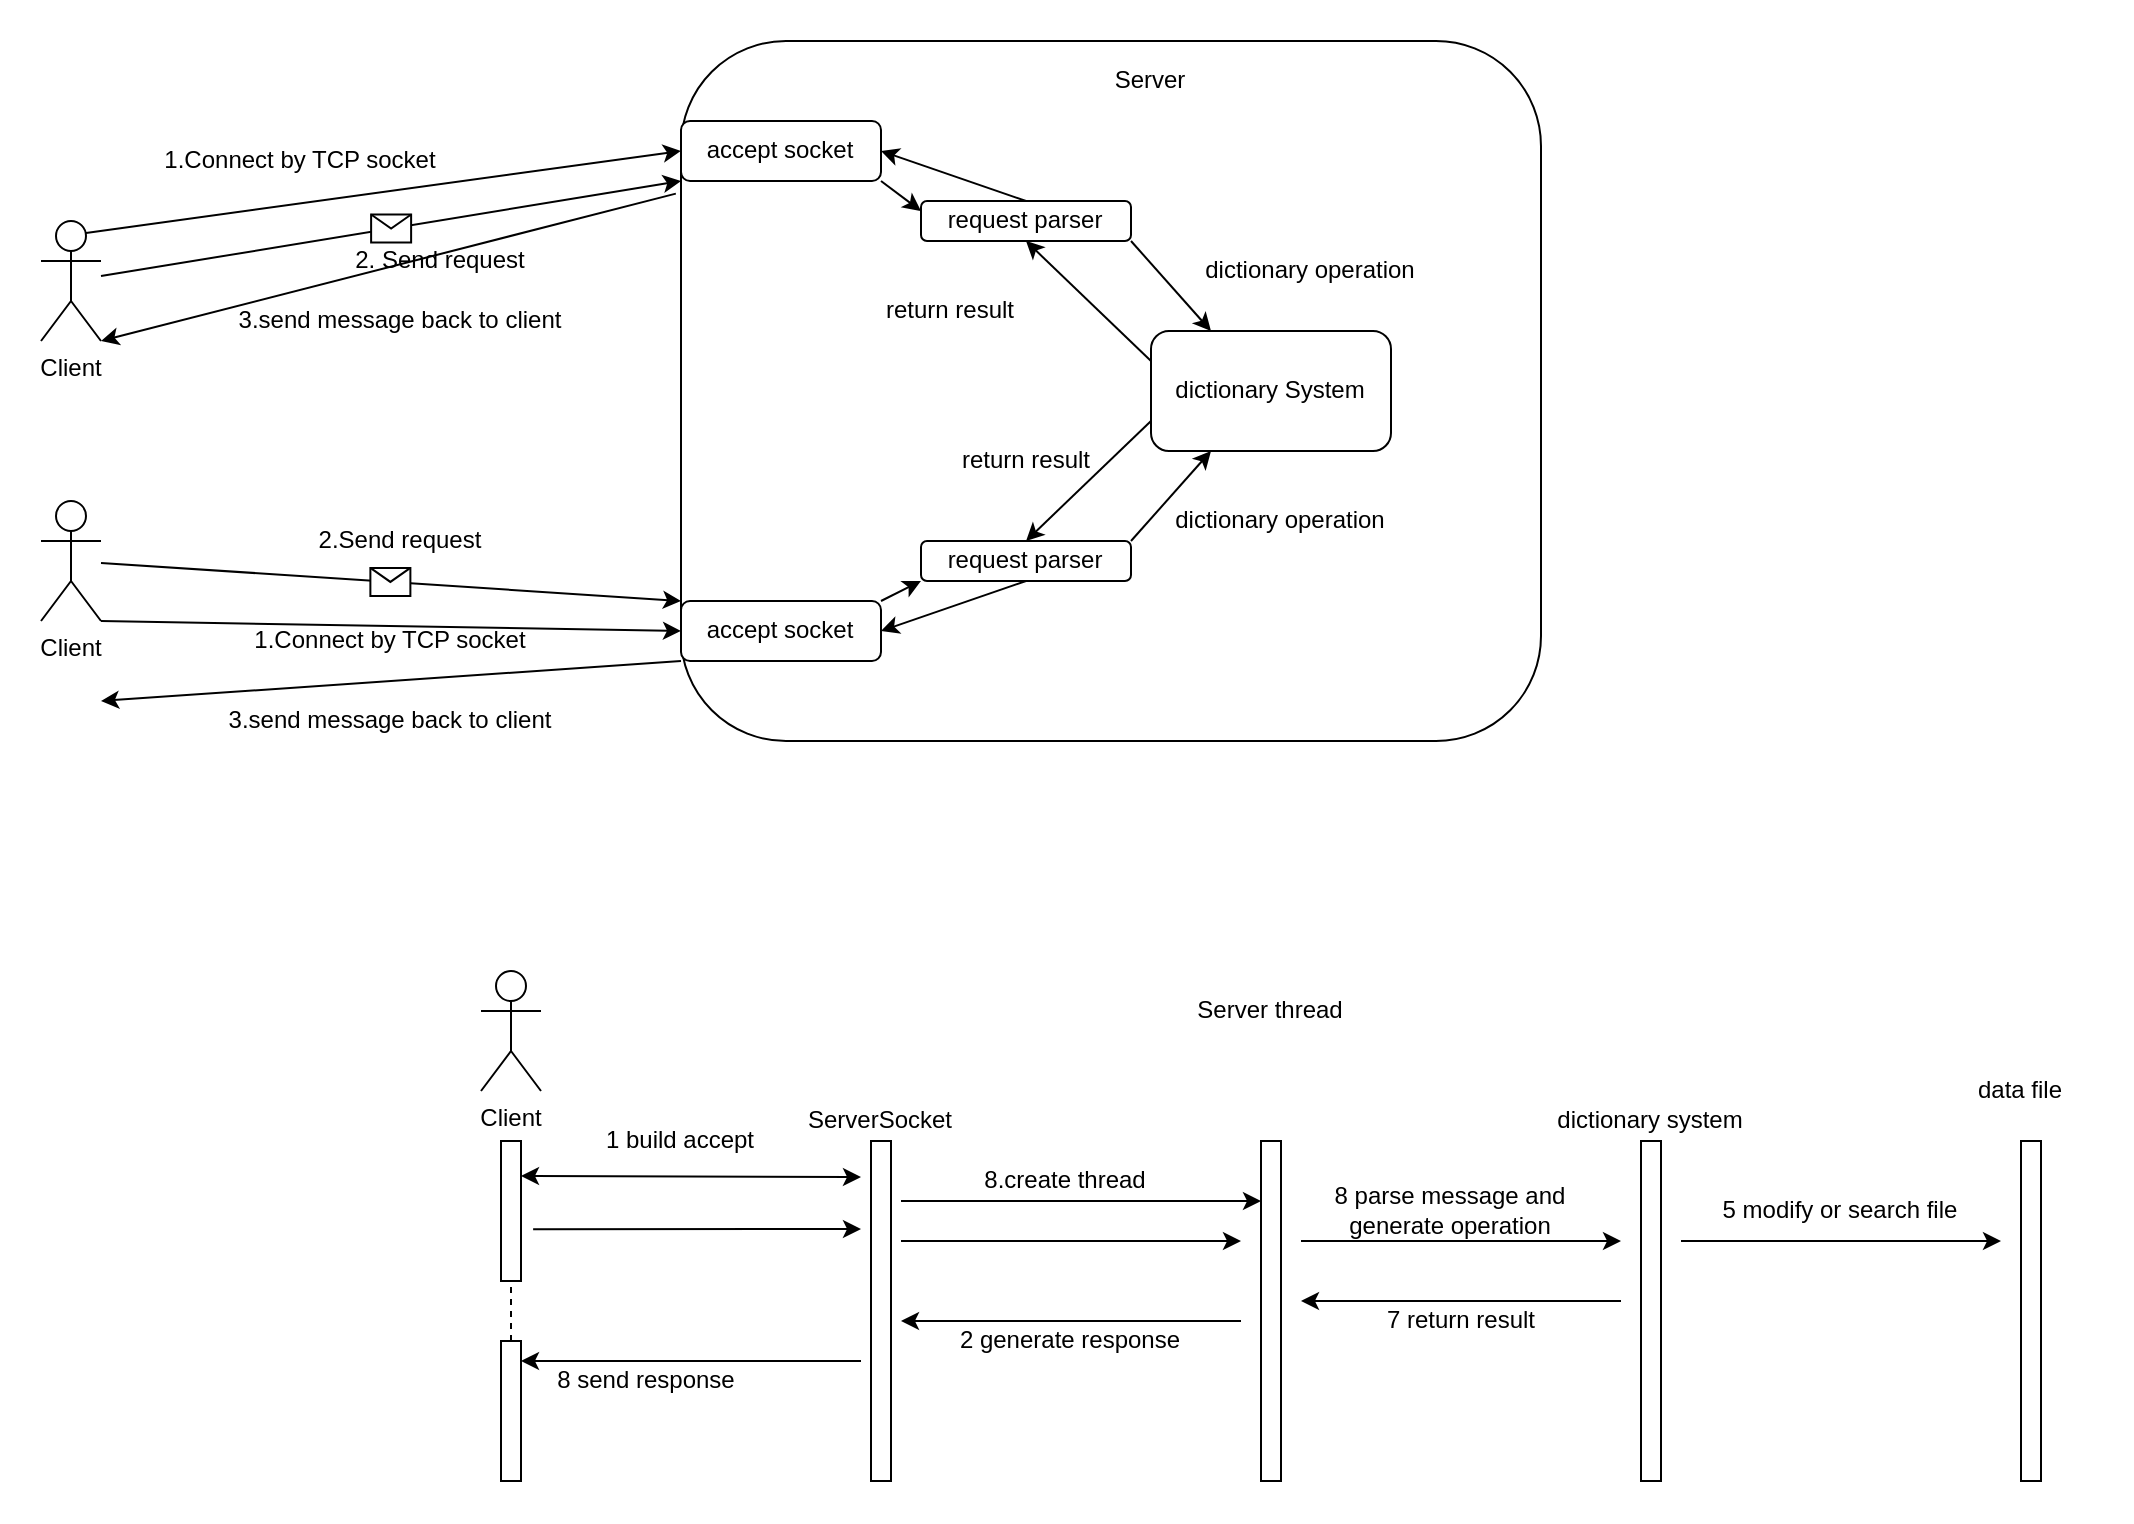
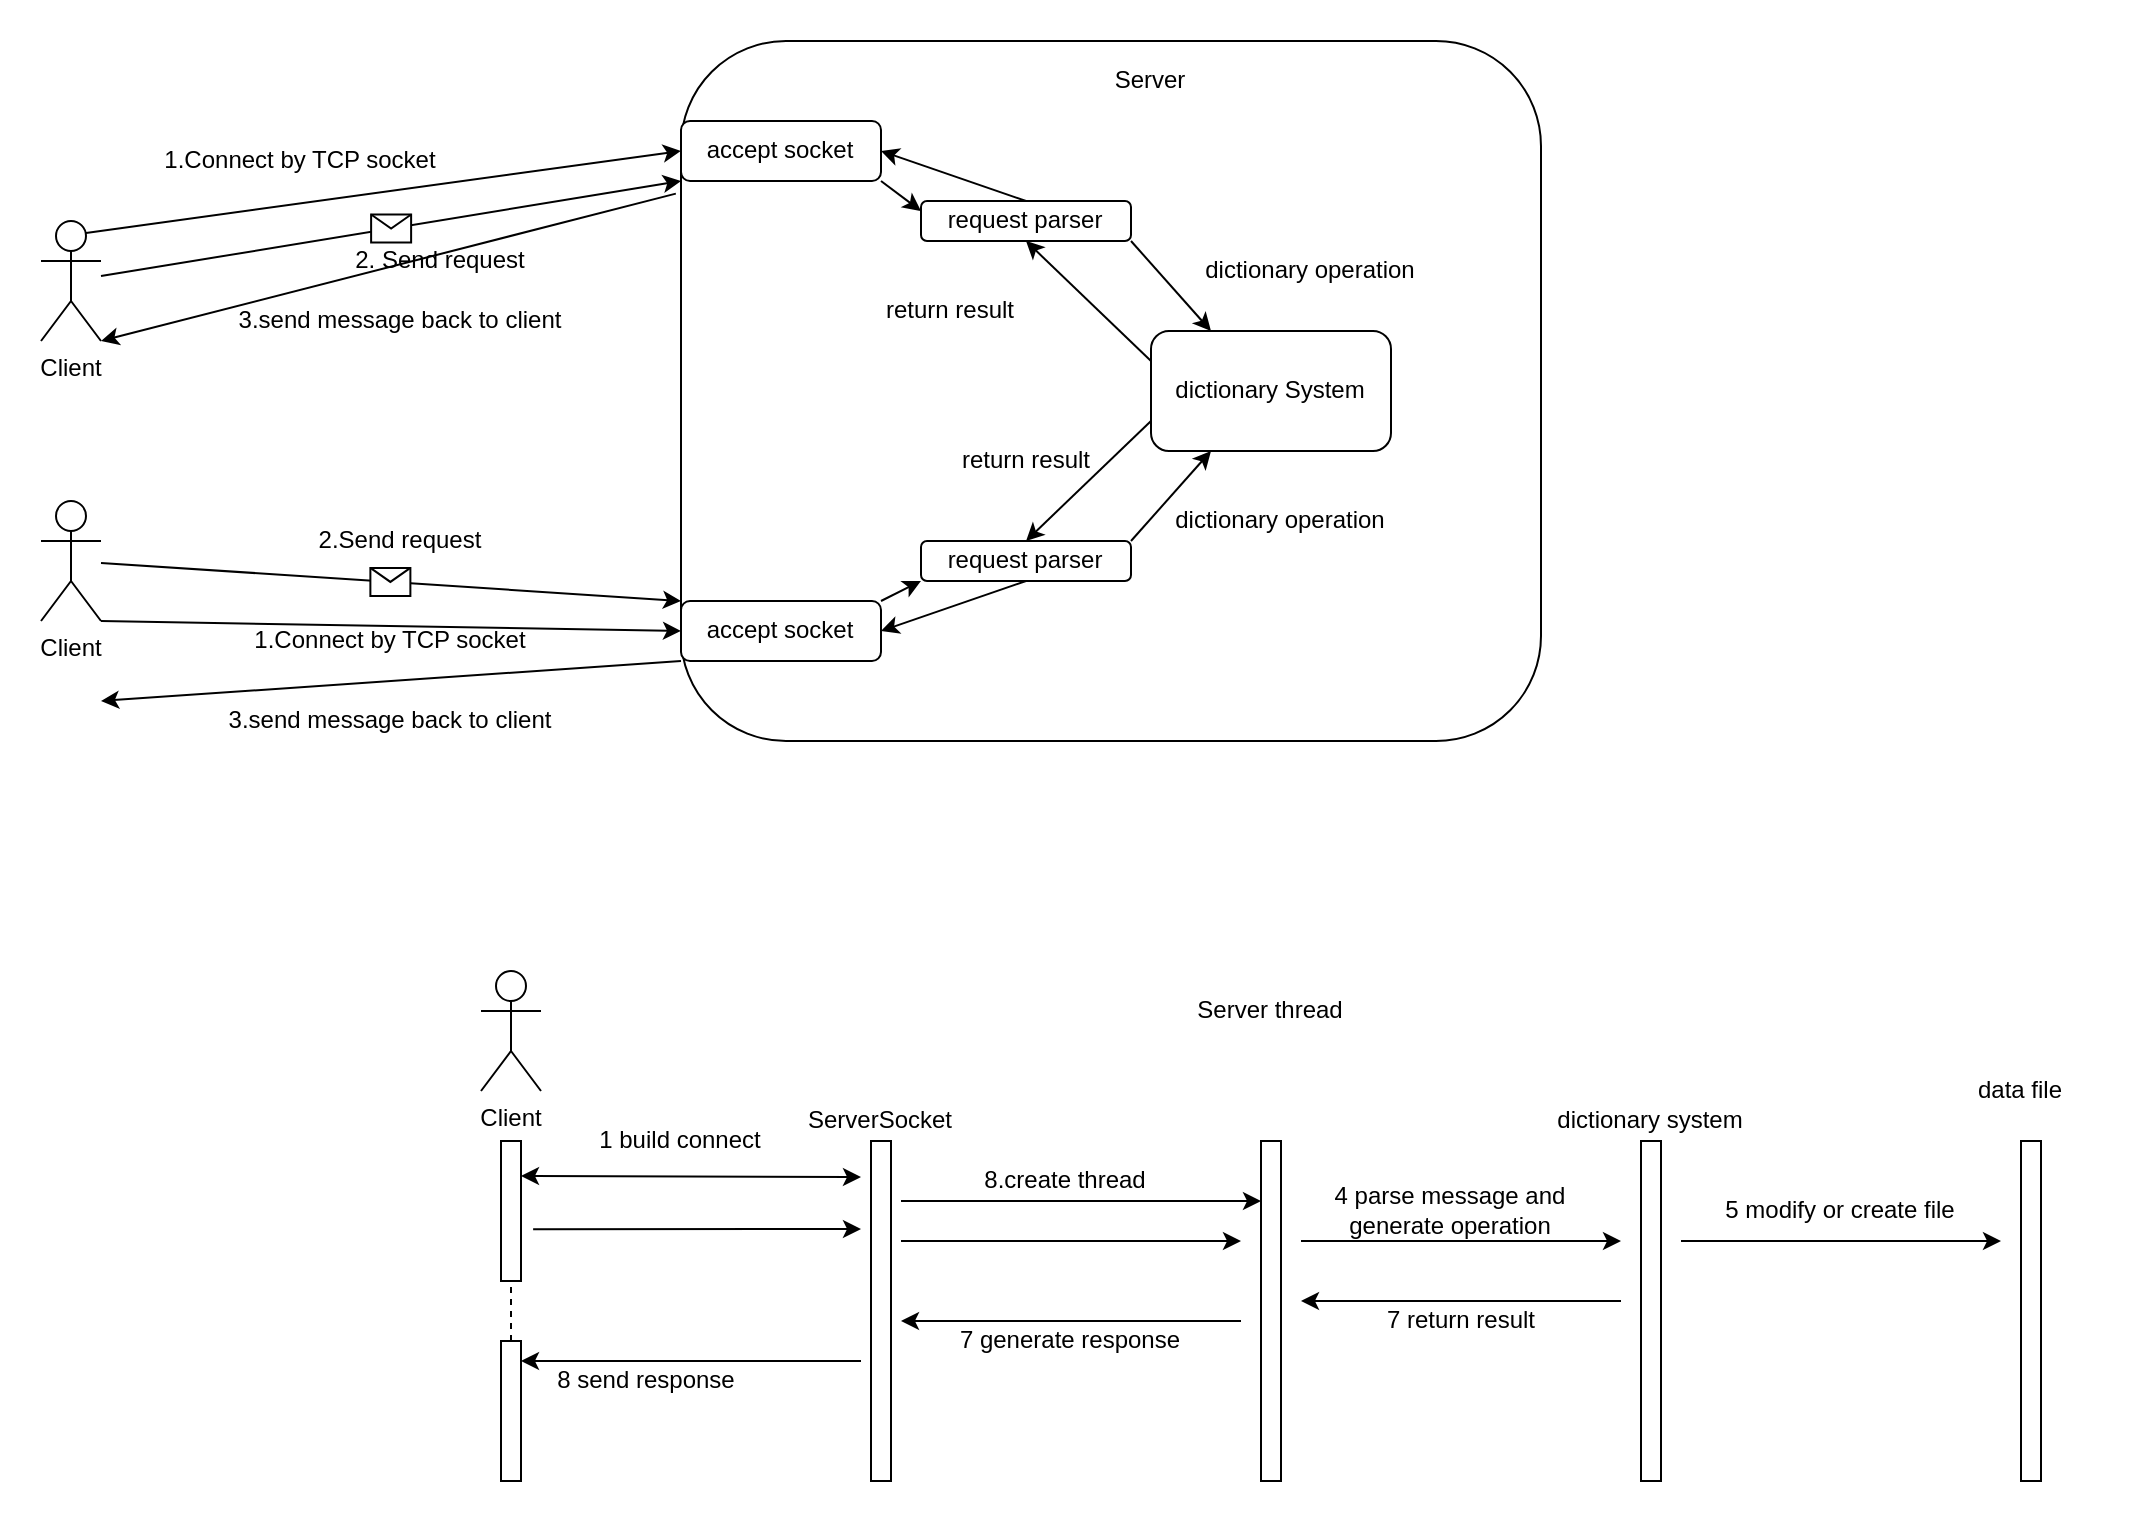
node "1 build accept": label "1 build accept" -> "1 build connect"
node "8 parse message and generate operation": label "8 parse message and generate operation" -> "4 parse message and generate operation"
node "5 modify or search file": label "5 modify or search file" -> "5 modify or create file"
node "2 generate response": label "2 generate response" -> "7 generate response"
